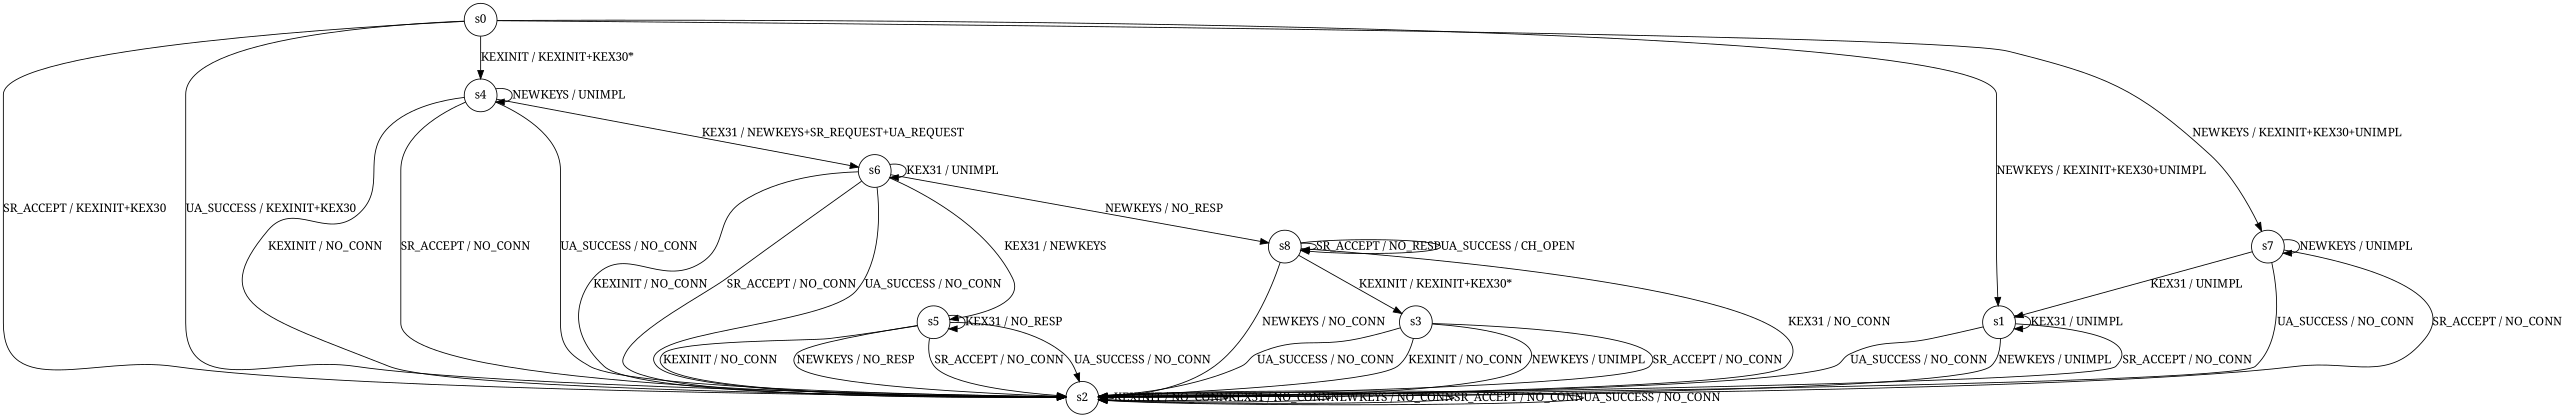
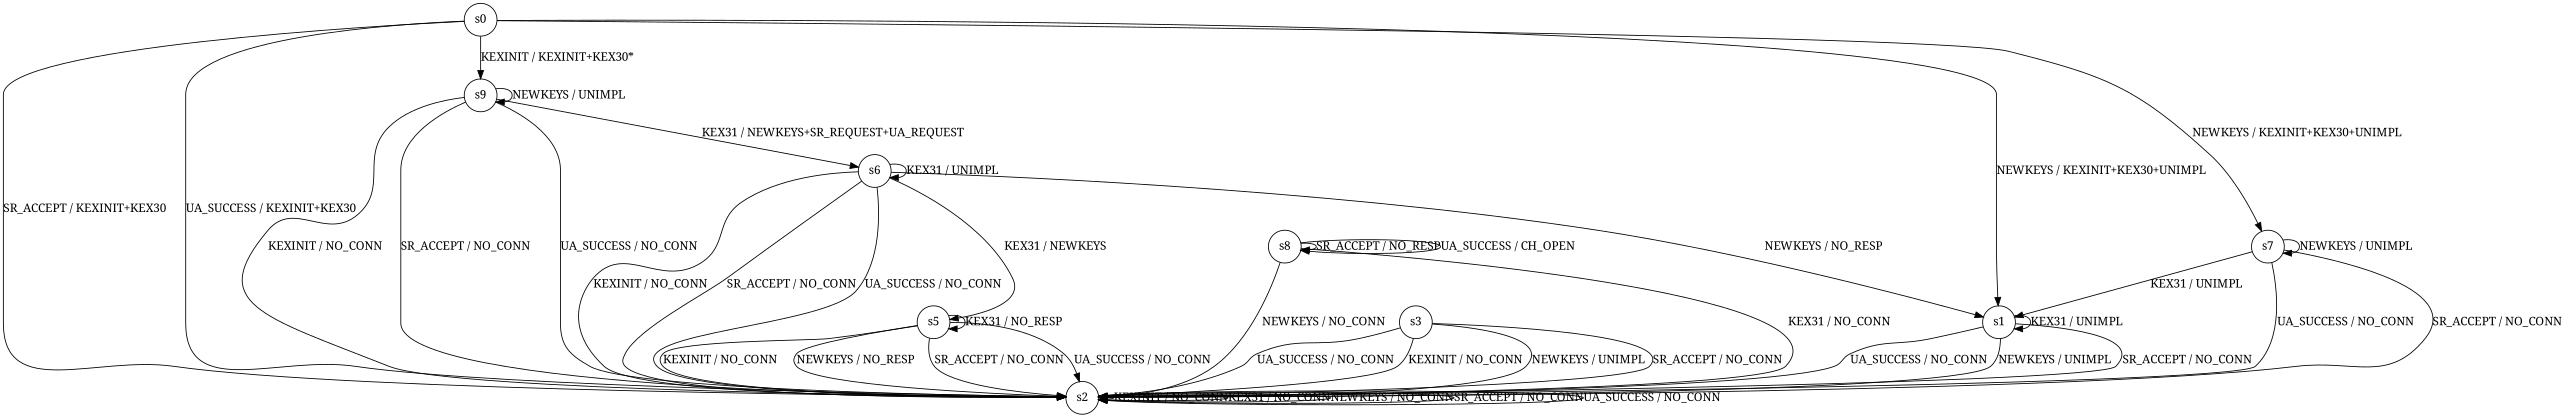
node "s4": label "s4" -> "s9"
edge "s6" -> "s8": now "s6" -> "s1"
edge "s8" -> "s3": removed, label "KEXINIT / KEXINIT+KEX30*"
